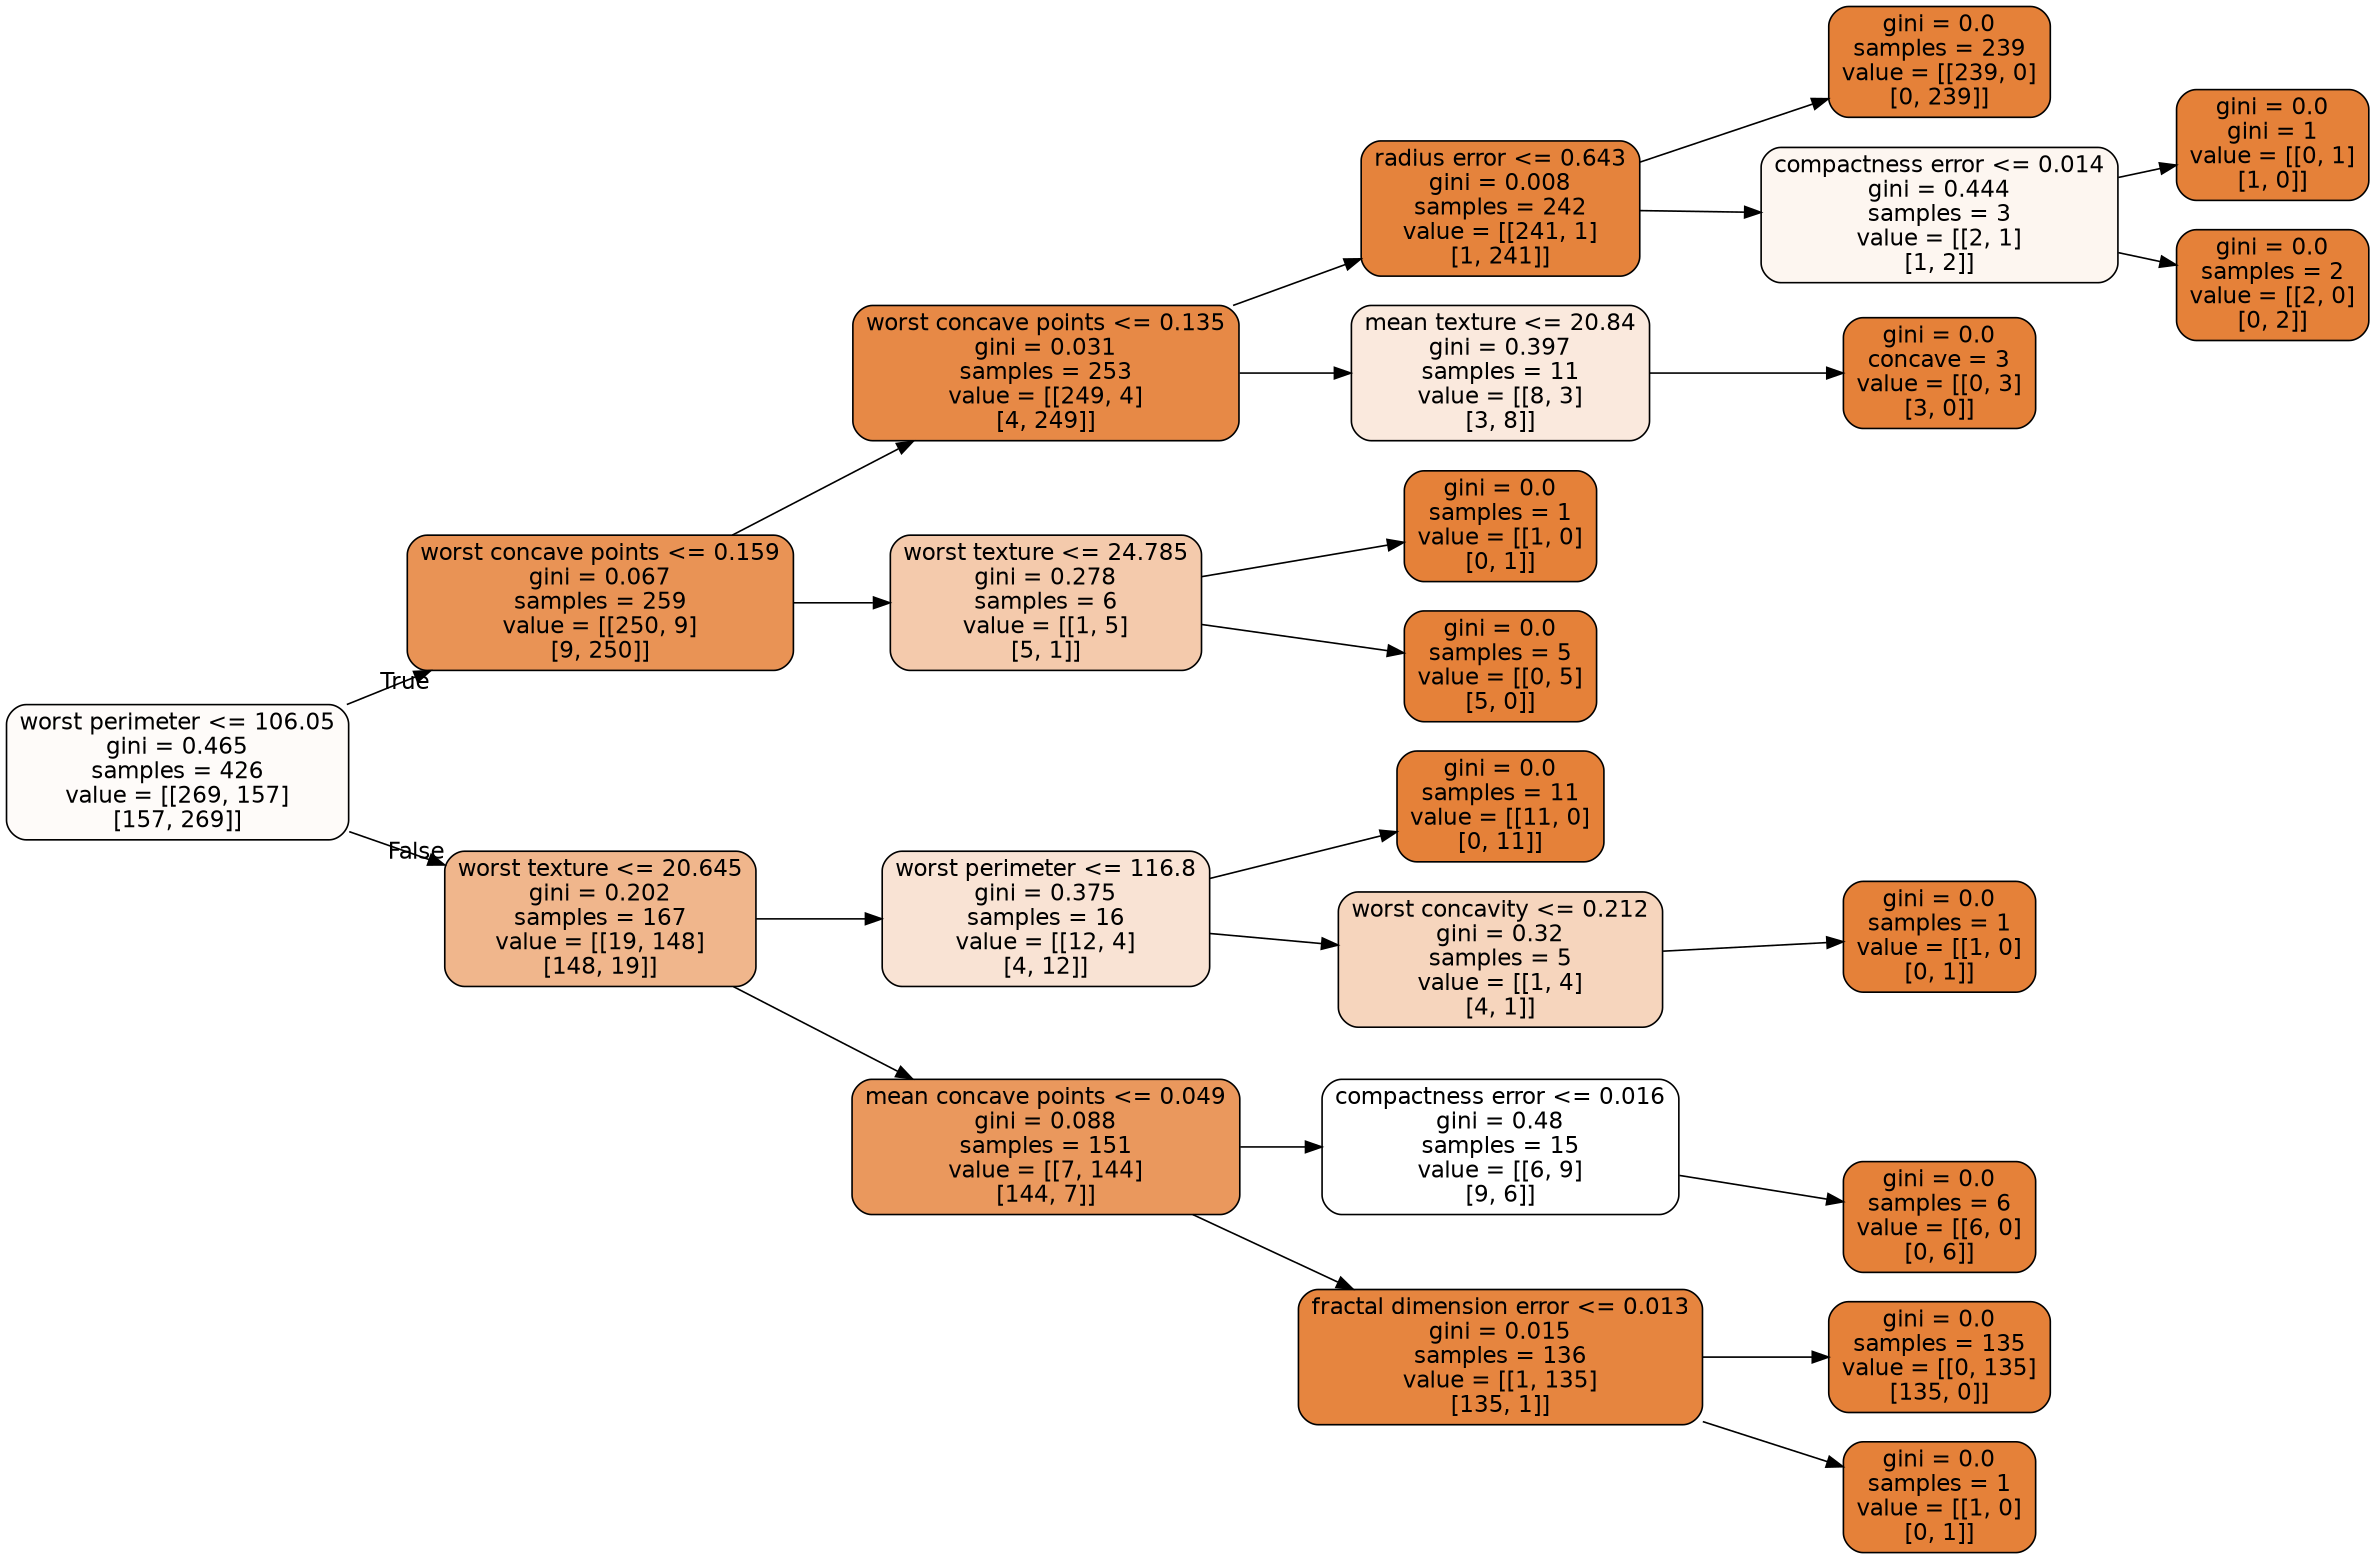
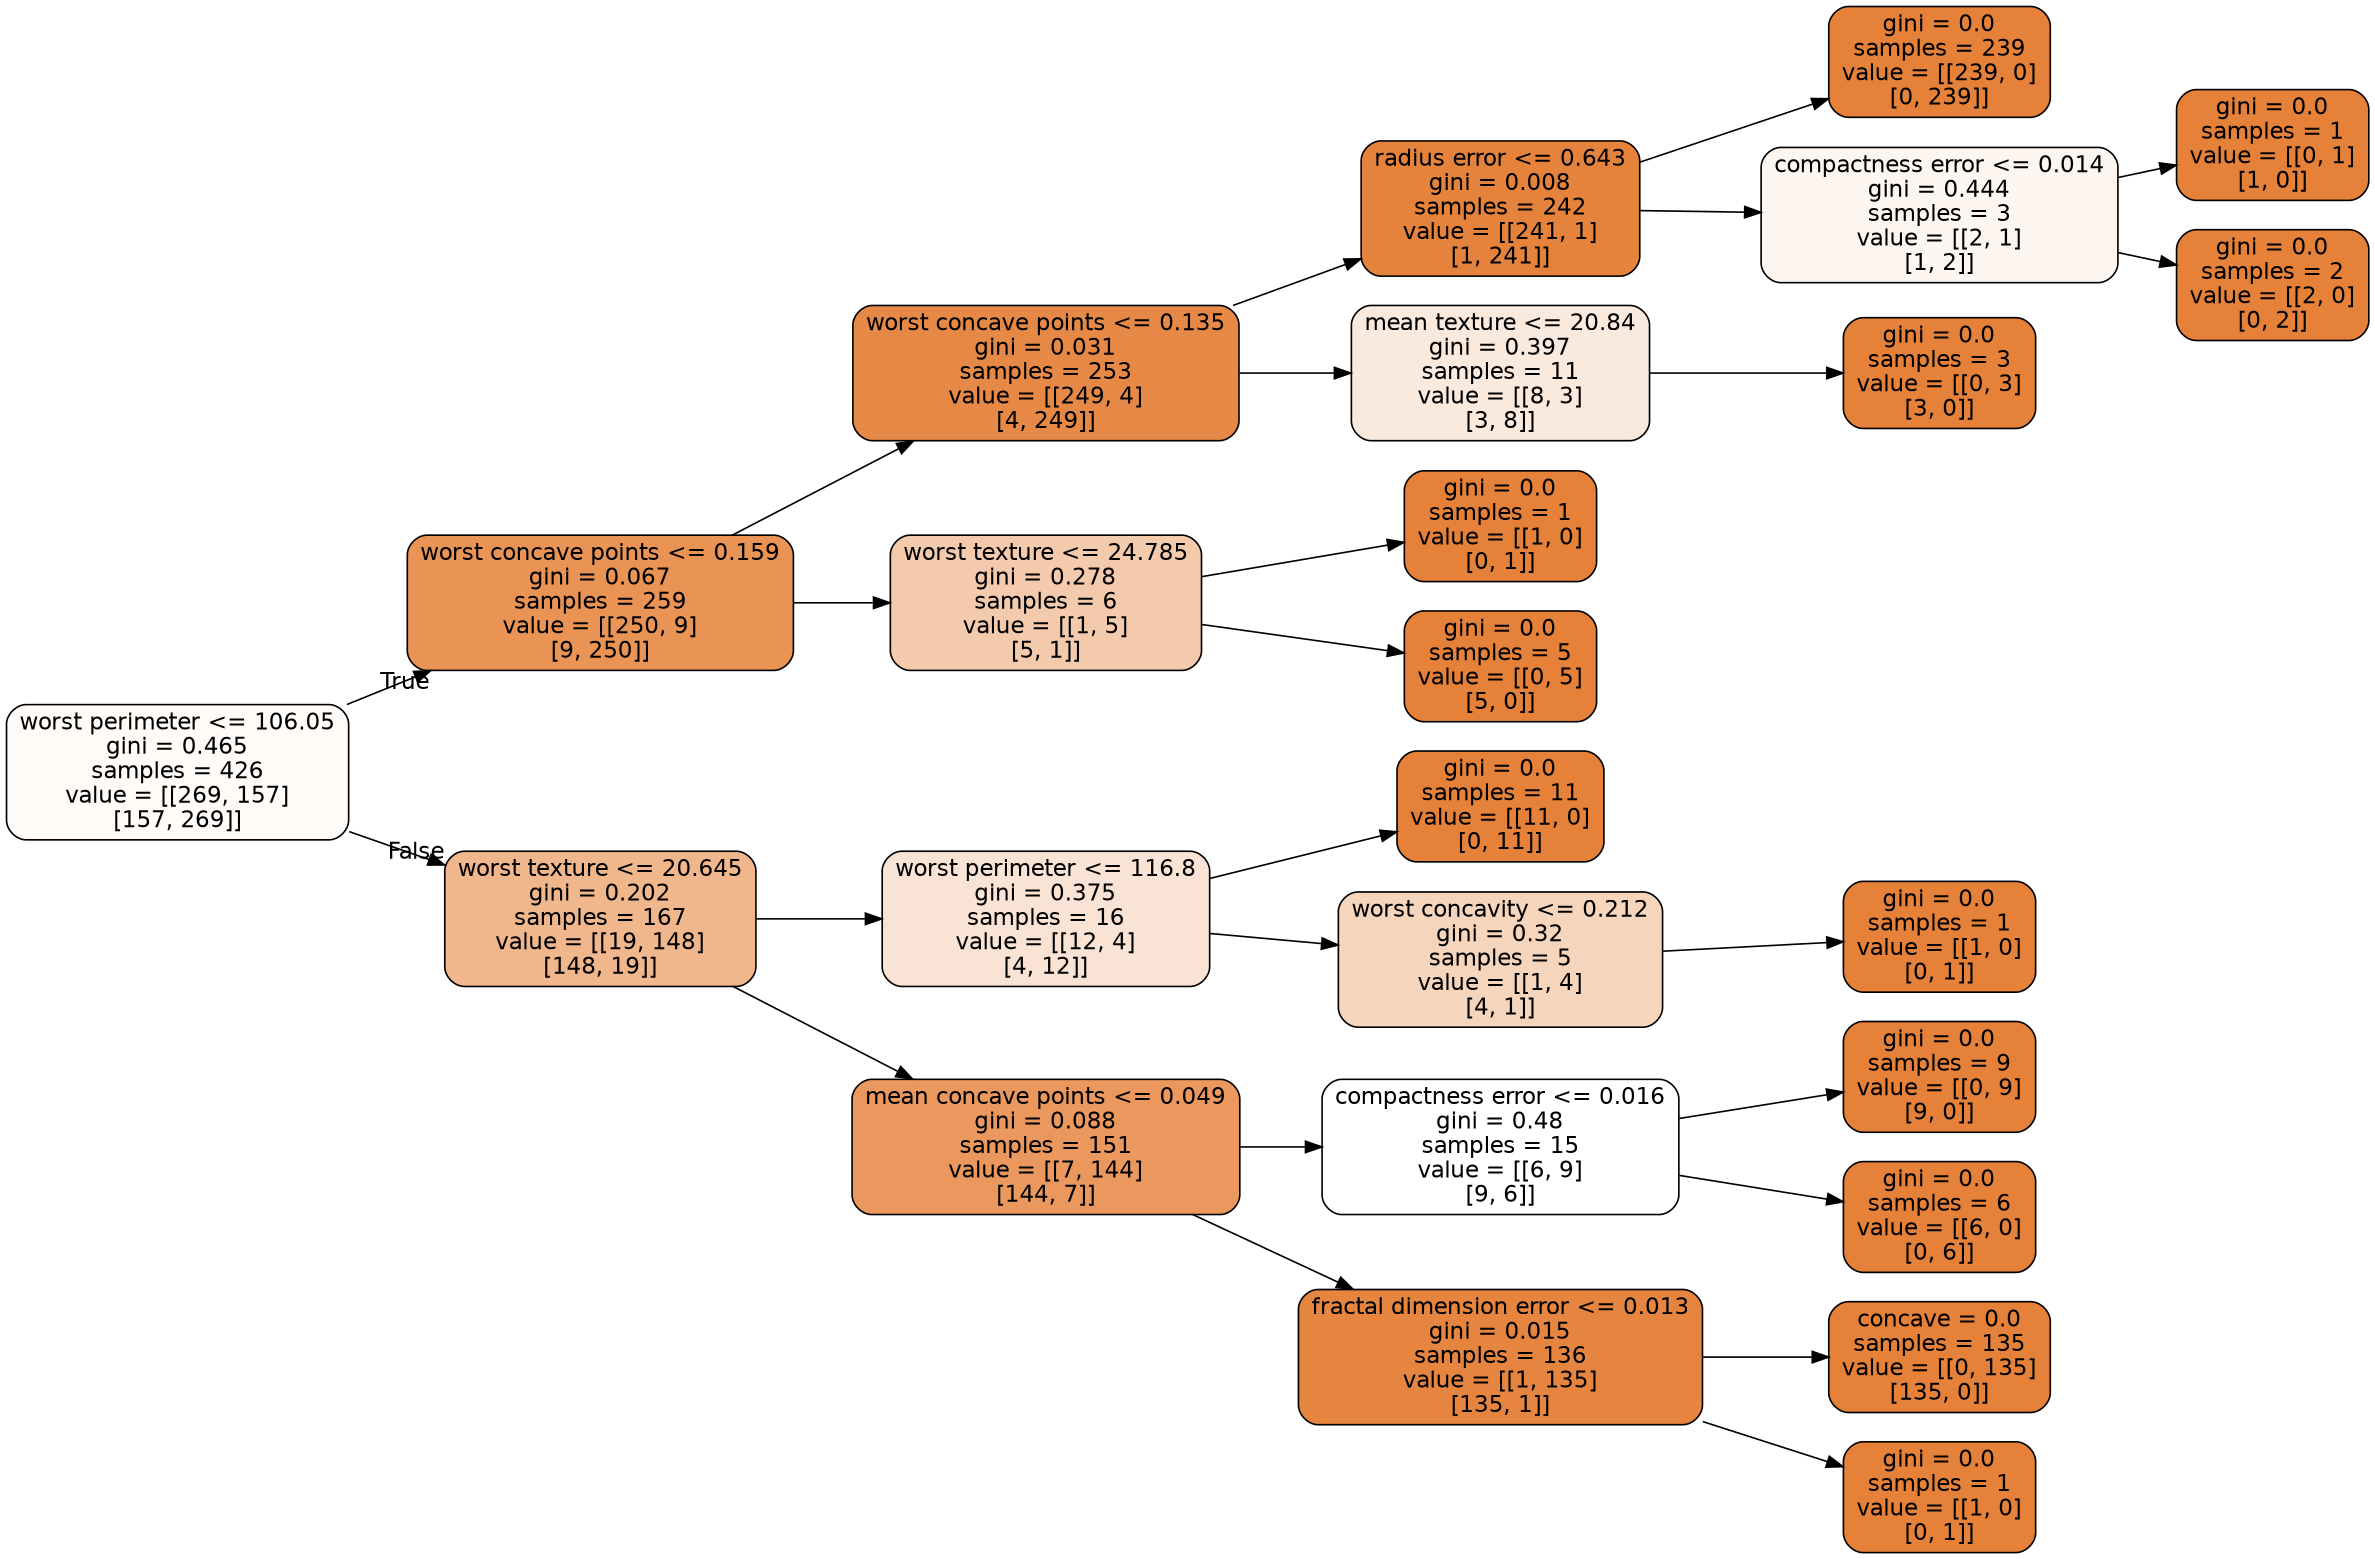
node "gini = 0.0 gini = 1 value = [[0, 1] [1, 0]]": label "gini = 0.0 gini = 1 value = [[0, 1] [1, 0]]" -> "gini = 0.0 samples = 1 value = [[0, 1] [1, 0]]"
node "gini = 0.0 concave = 3 value = [[0, 3] [3, 0]]": label "gini = 0.0 concave = 3 value = [[0, 3] [3, 0]]" -> "gini = 0.0 samples = 3 value = [[0, 3] [3, 0]]"
node "gini = 0.0 samples = 9 value = [[0, 9] [9, 0]]": added
node "gini = 0.0 samples = 135 value = [[0, 135] [135, 0]]": label "gini = 0.0 samples = 135 value = [[0, 135] [135, 0]]" -> "concave = 0.0 samples = 135 value = [[0, 135] [135, 0]]"
